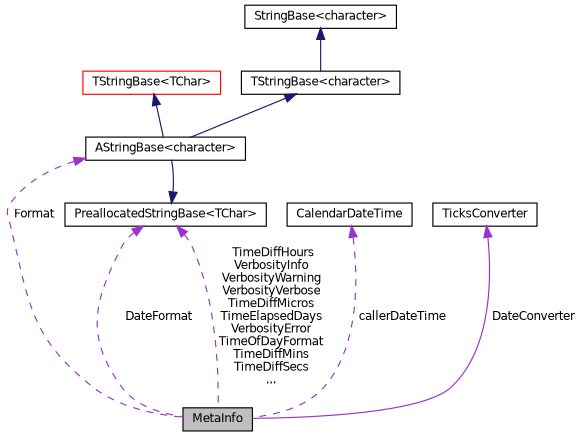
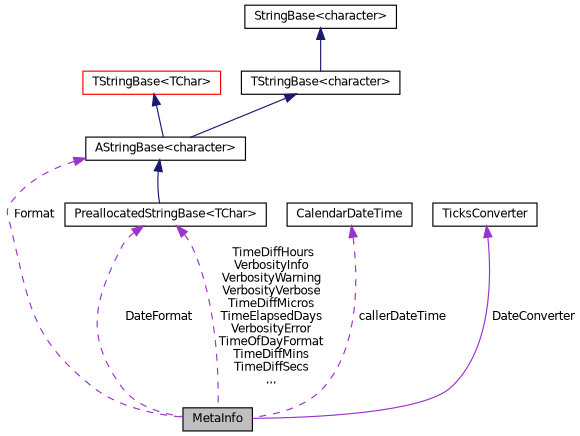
edge "AStringBase<character>" -> "PreallocatedStringBase<TChar>": reversed
